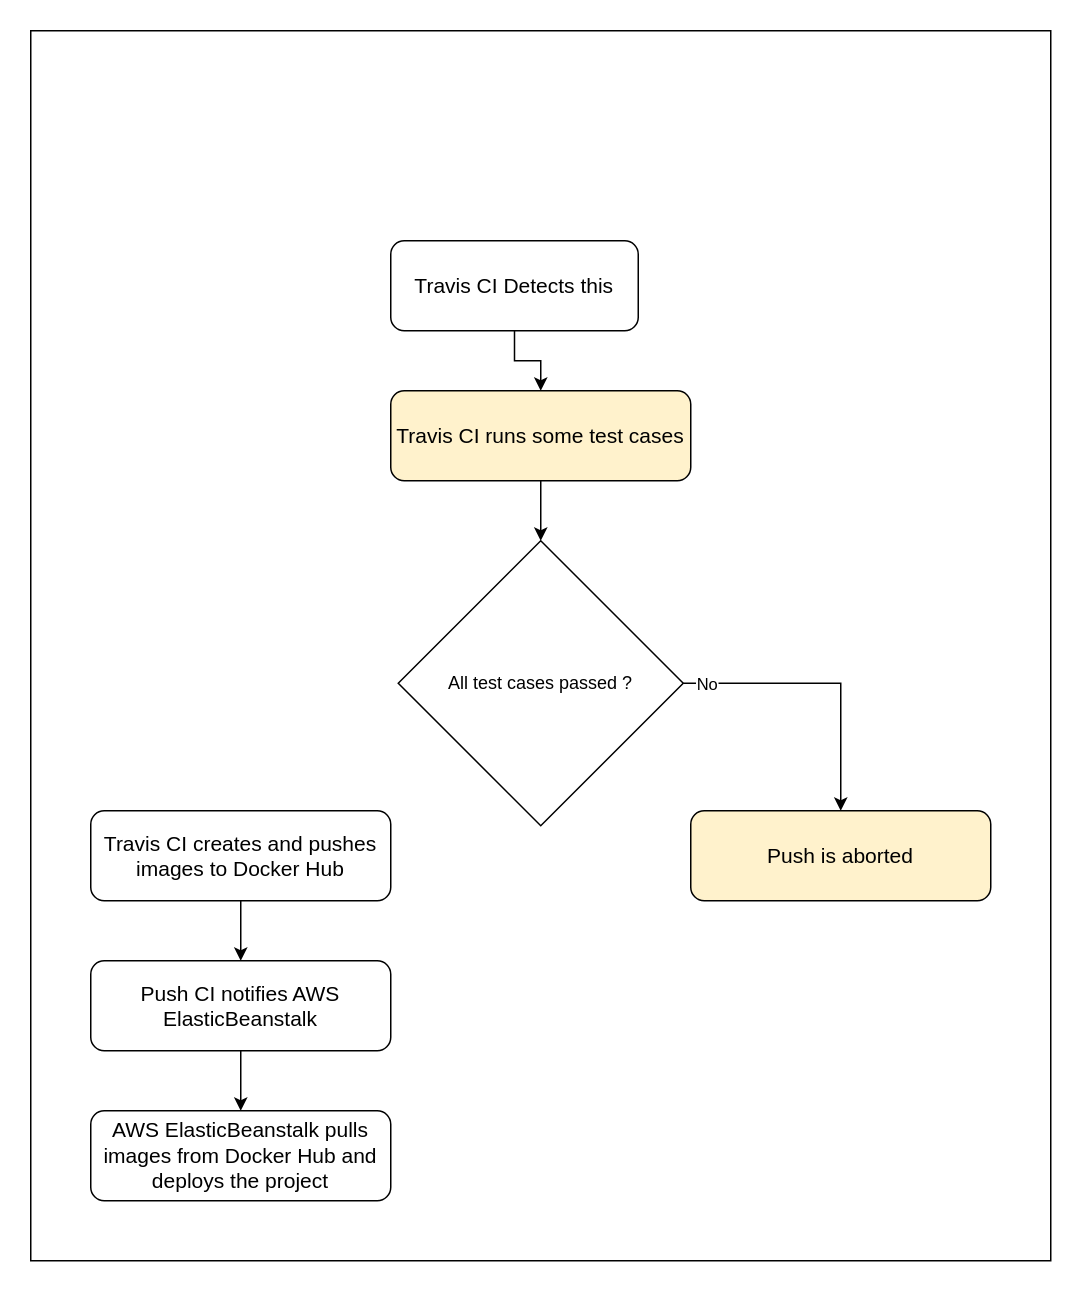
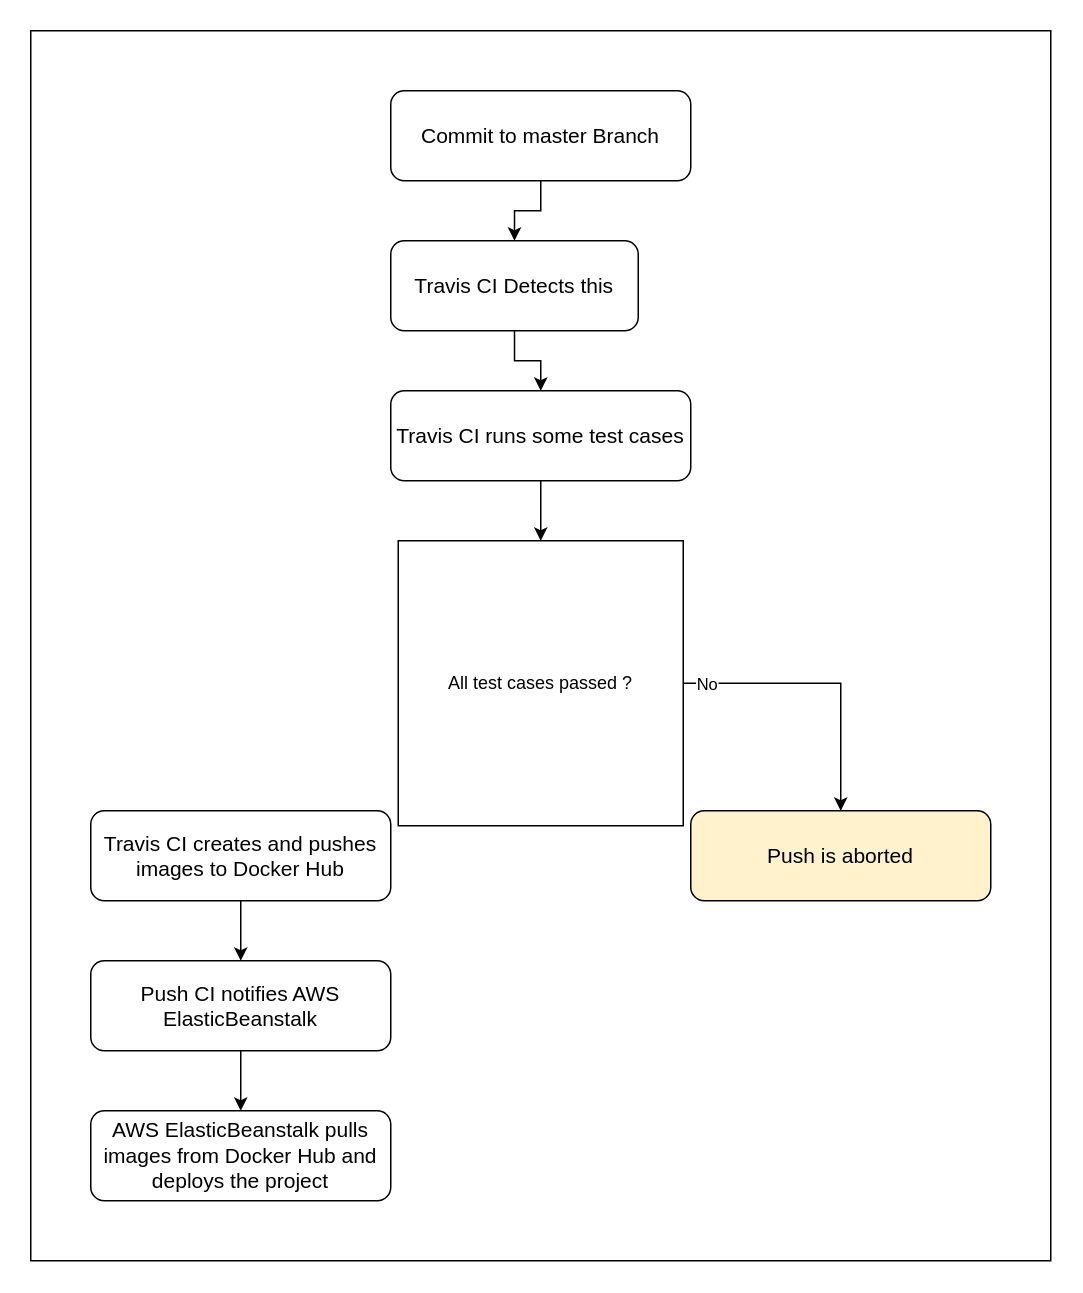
node "Commit to master Branch": added
edge "Commit to master Branch" -> "Travis CI Detects this": added
node "Travis CI runs some test cases": fillcolor #fff2cc -> #ffffff
node "All test cases passed ?": shape diamond -> rectangle
